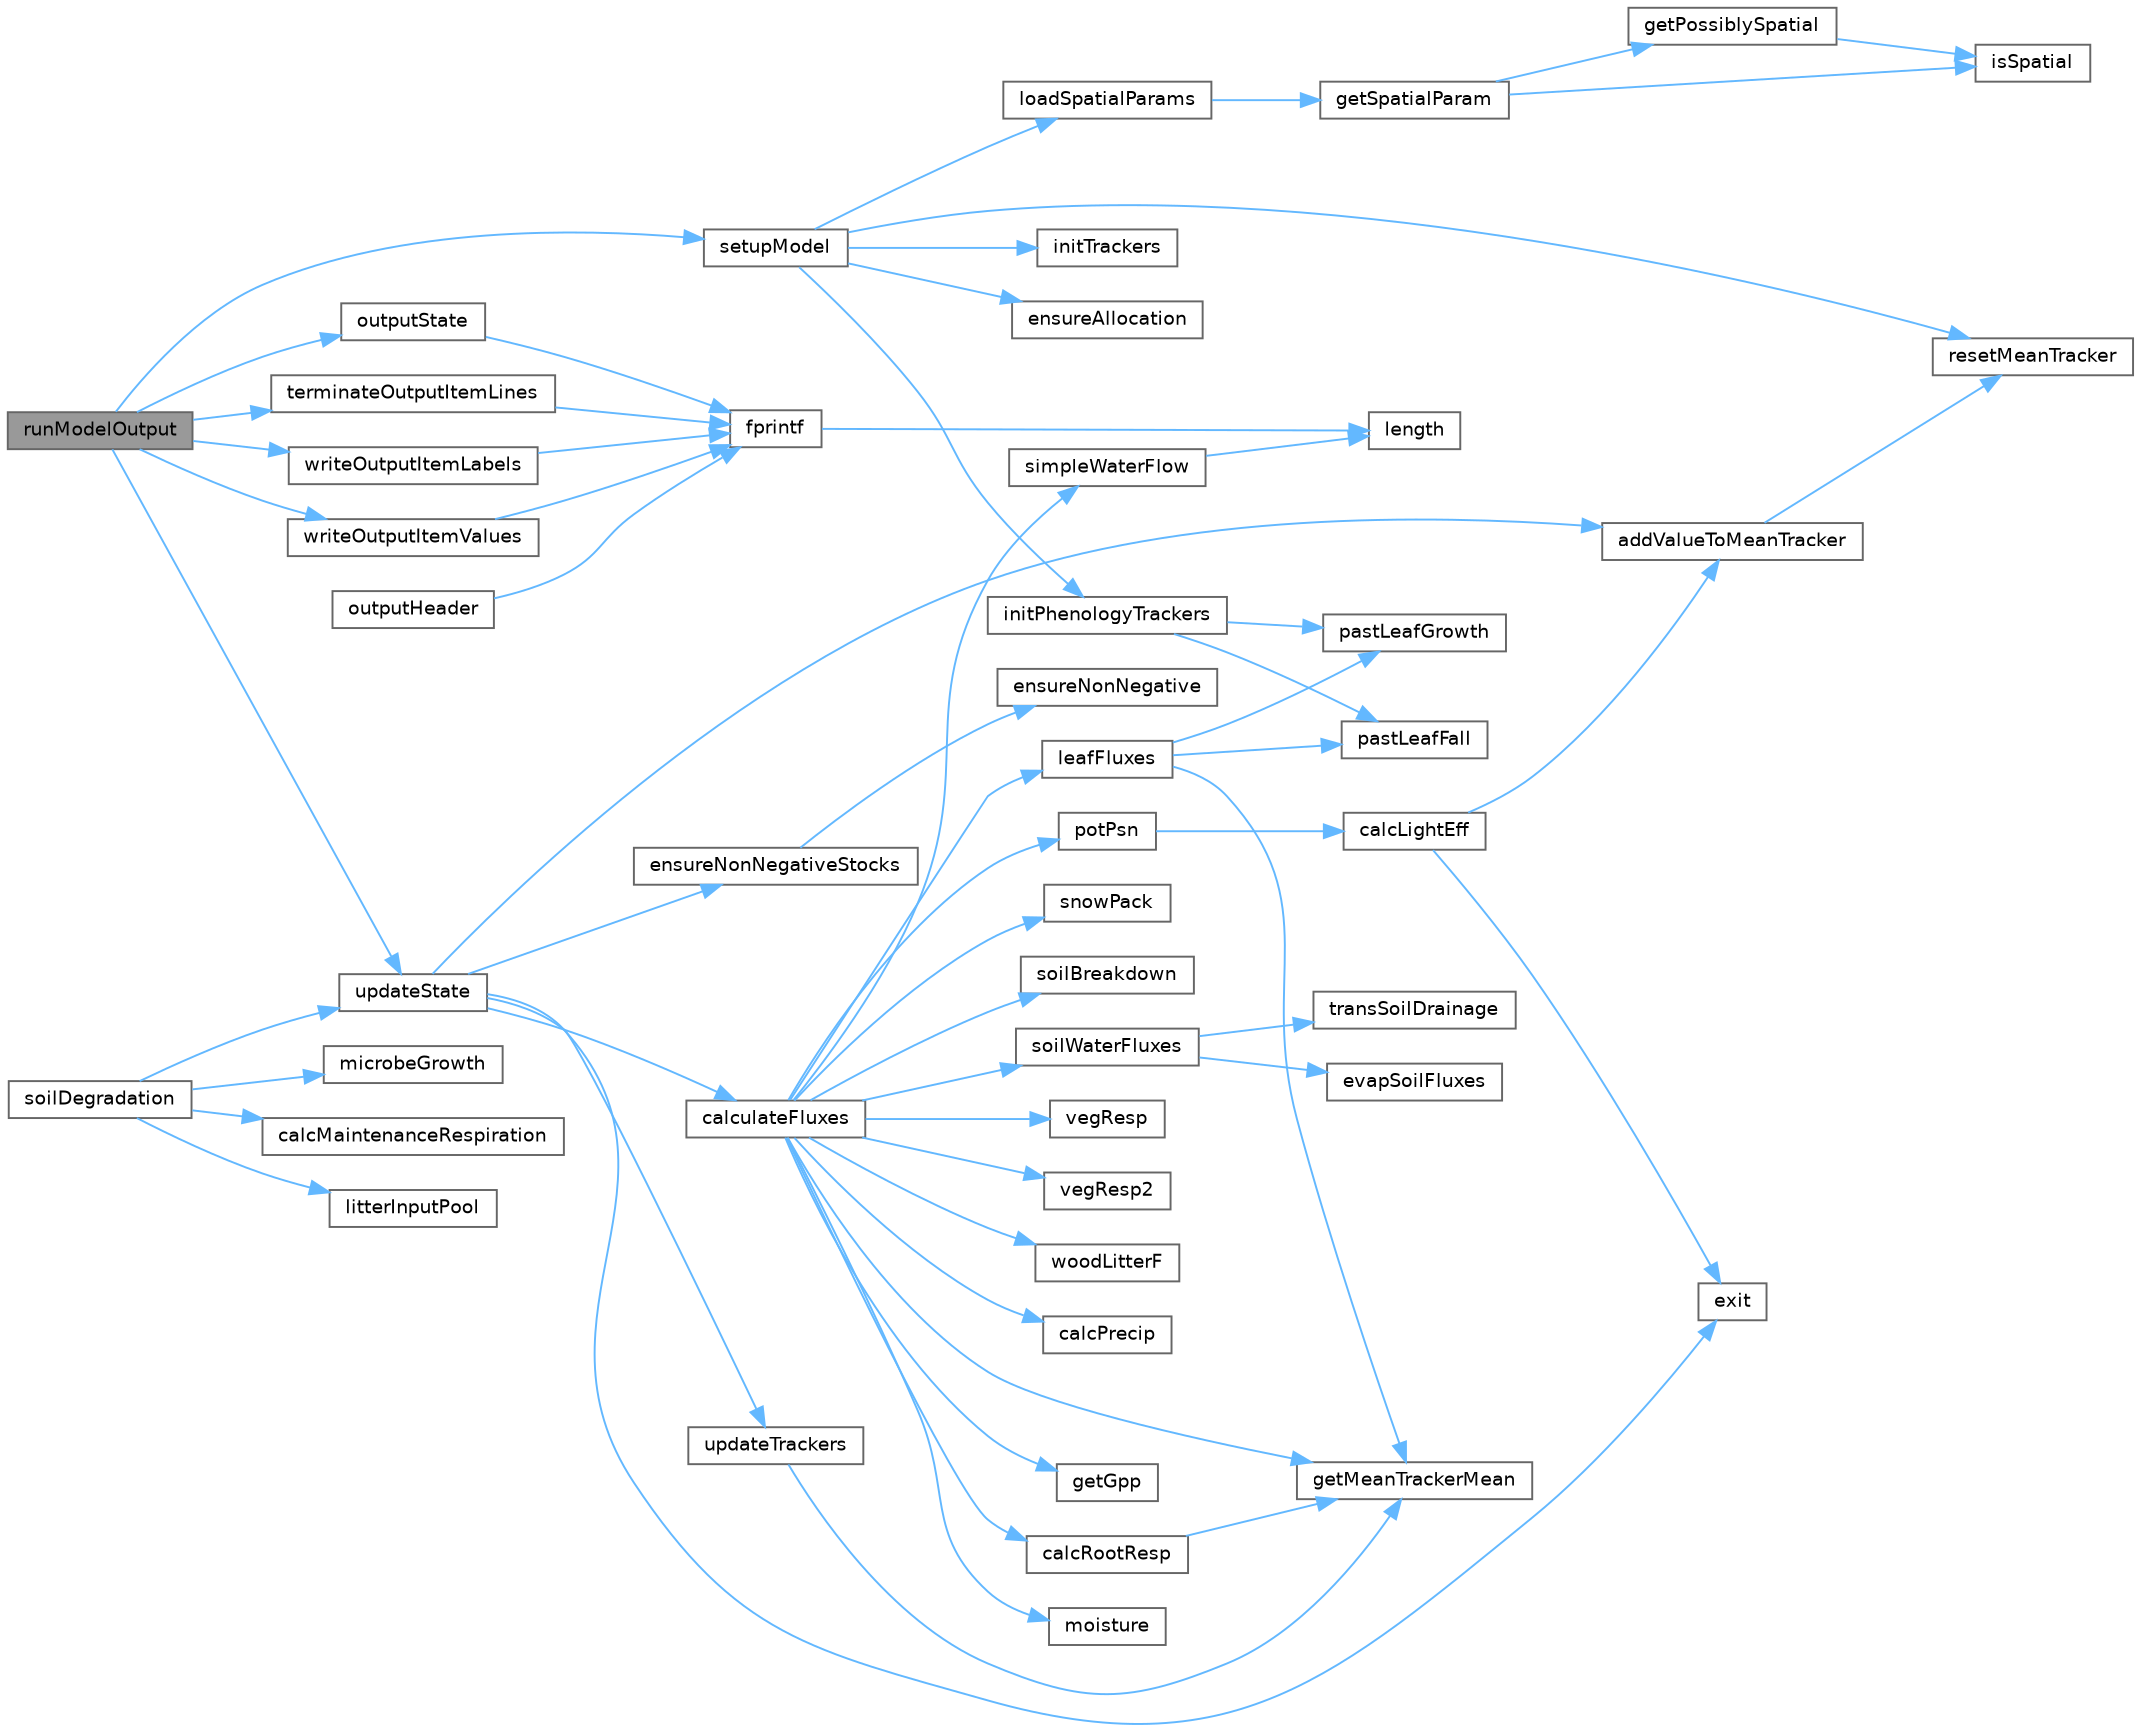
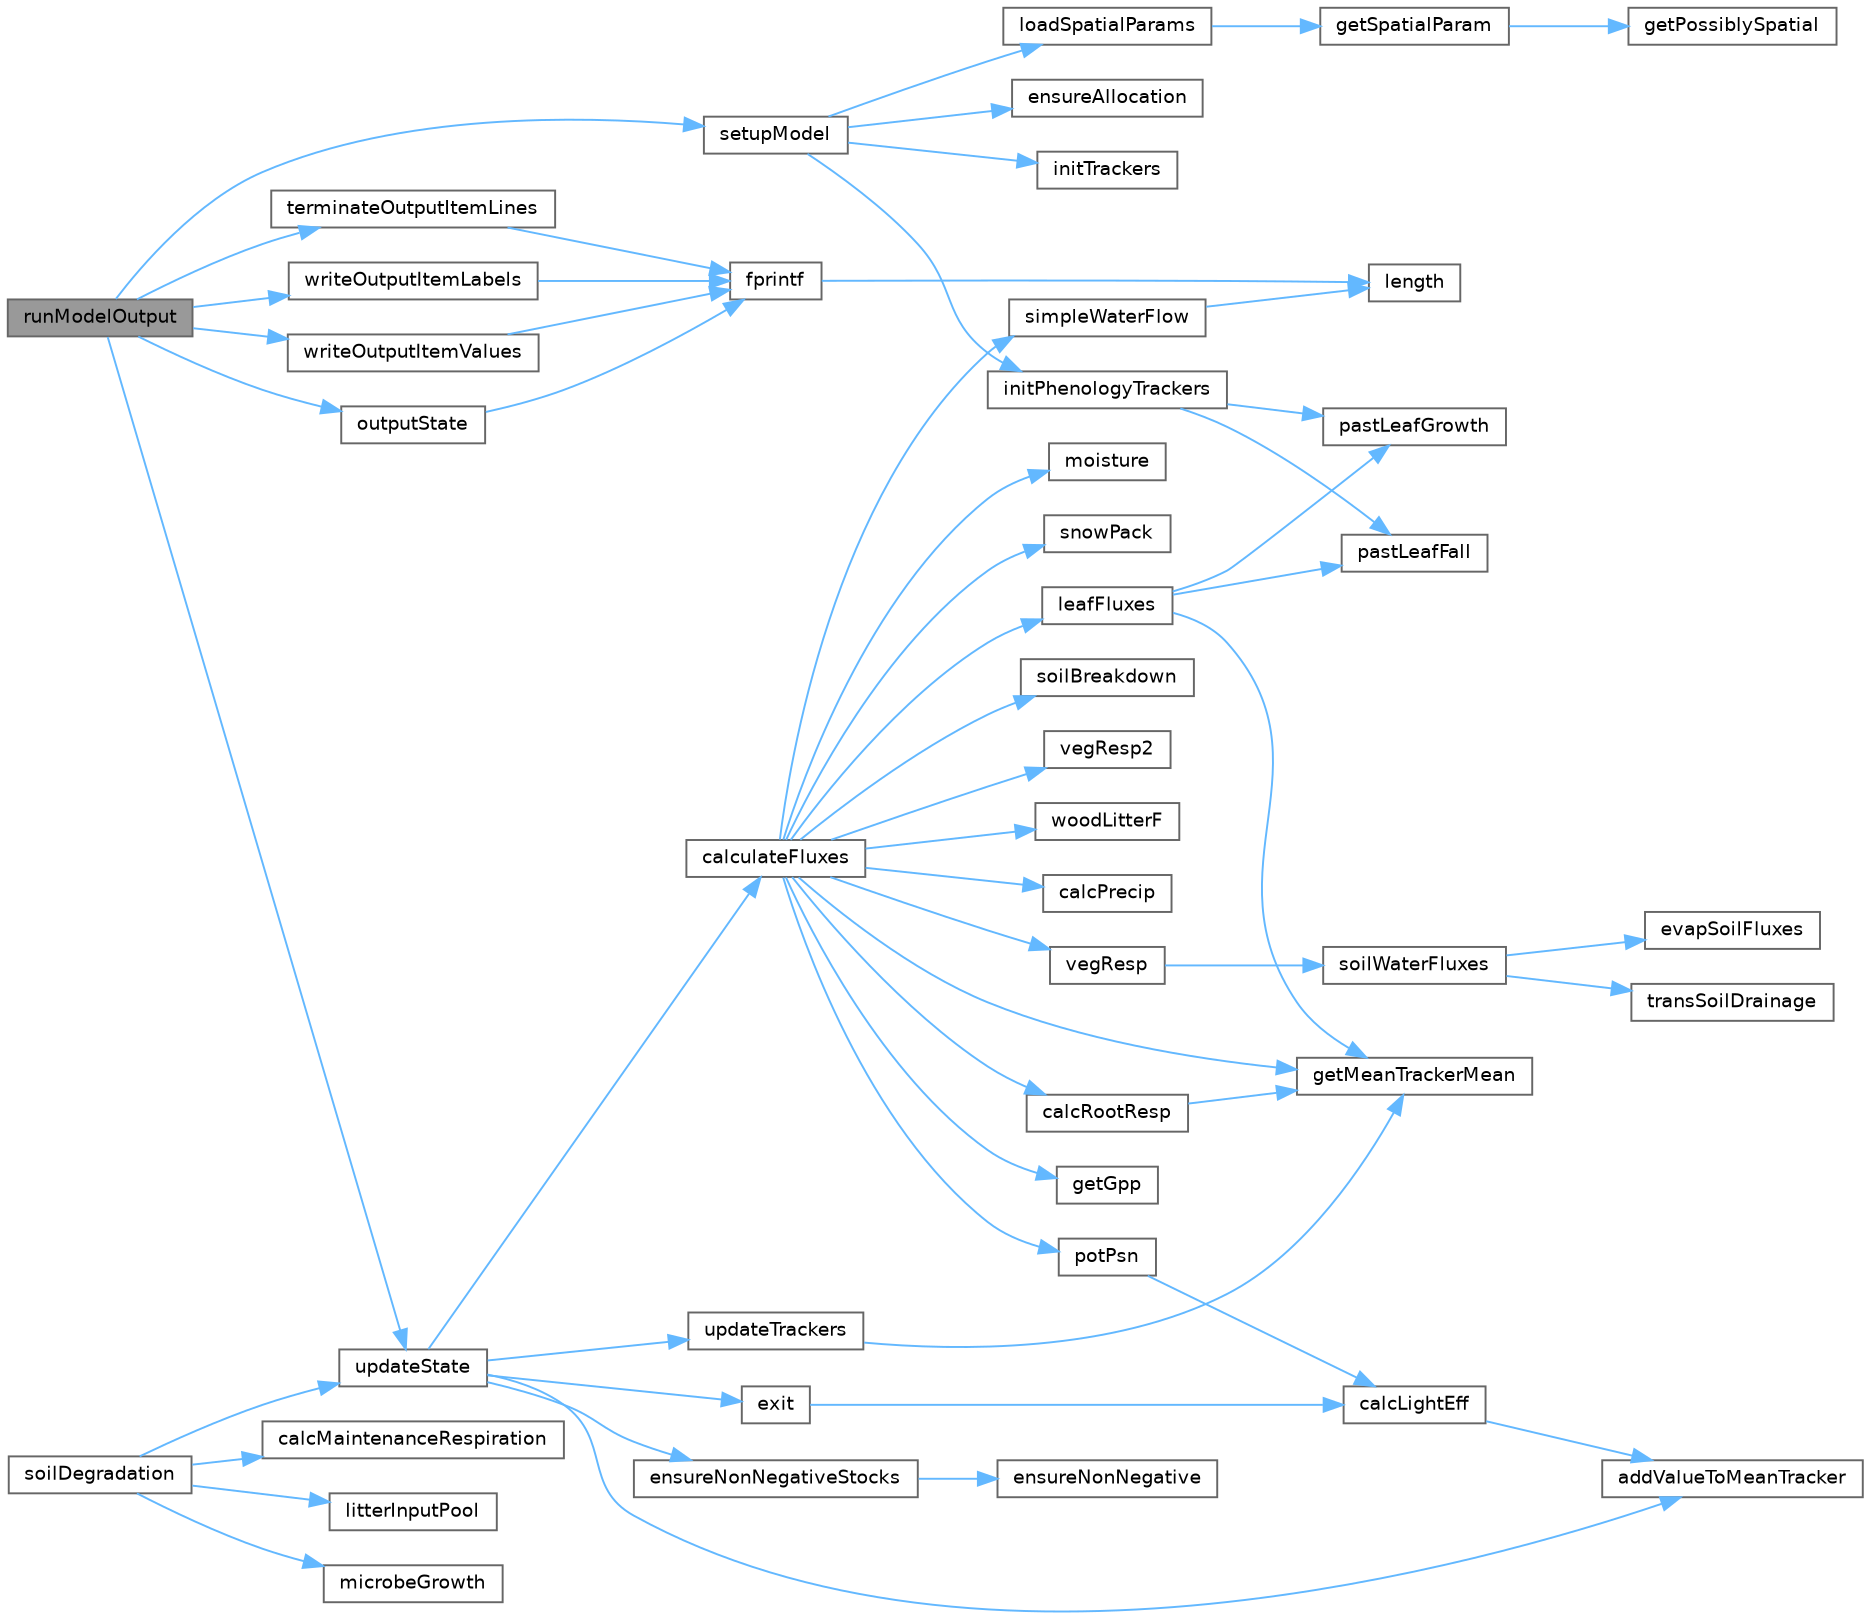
node "isSpatial": removed
node "resetMeanTracker": removed
node "outputHeader": removed
edge "calcLightEff" -> "exit": reversed
edge "calculateFluxes" -> "soilWaterFluxes": now "vegResp" -> "soilWaterFluxes"
